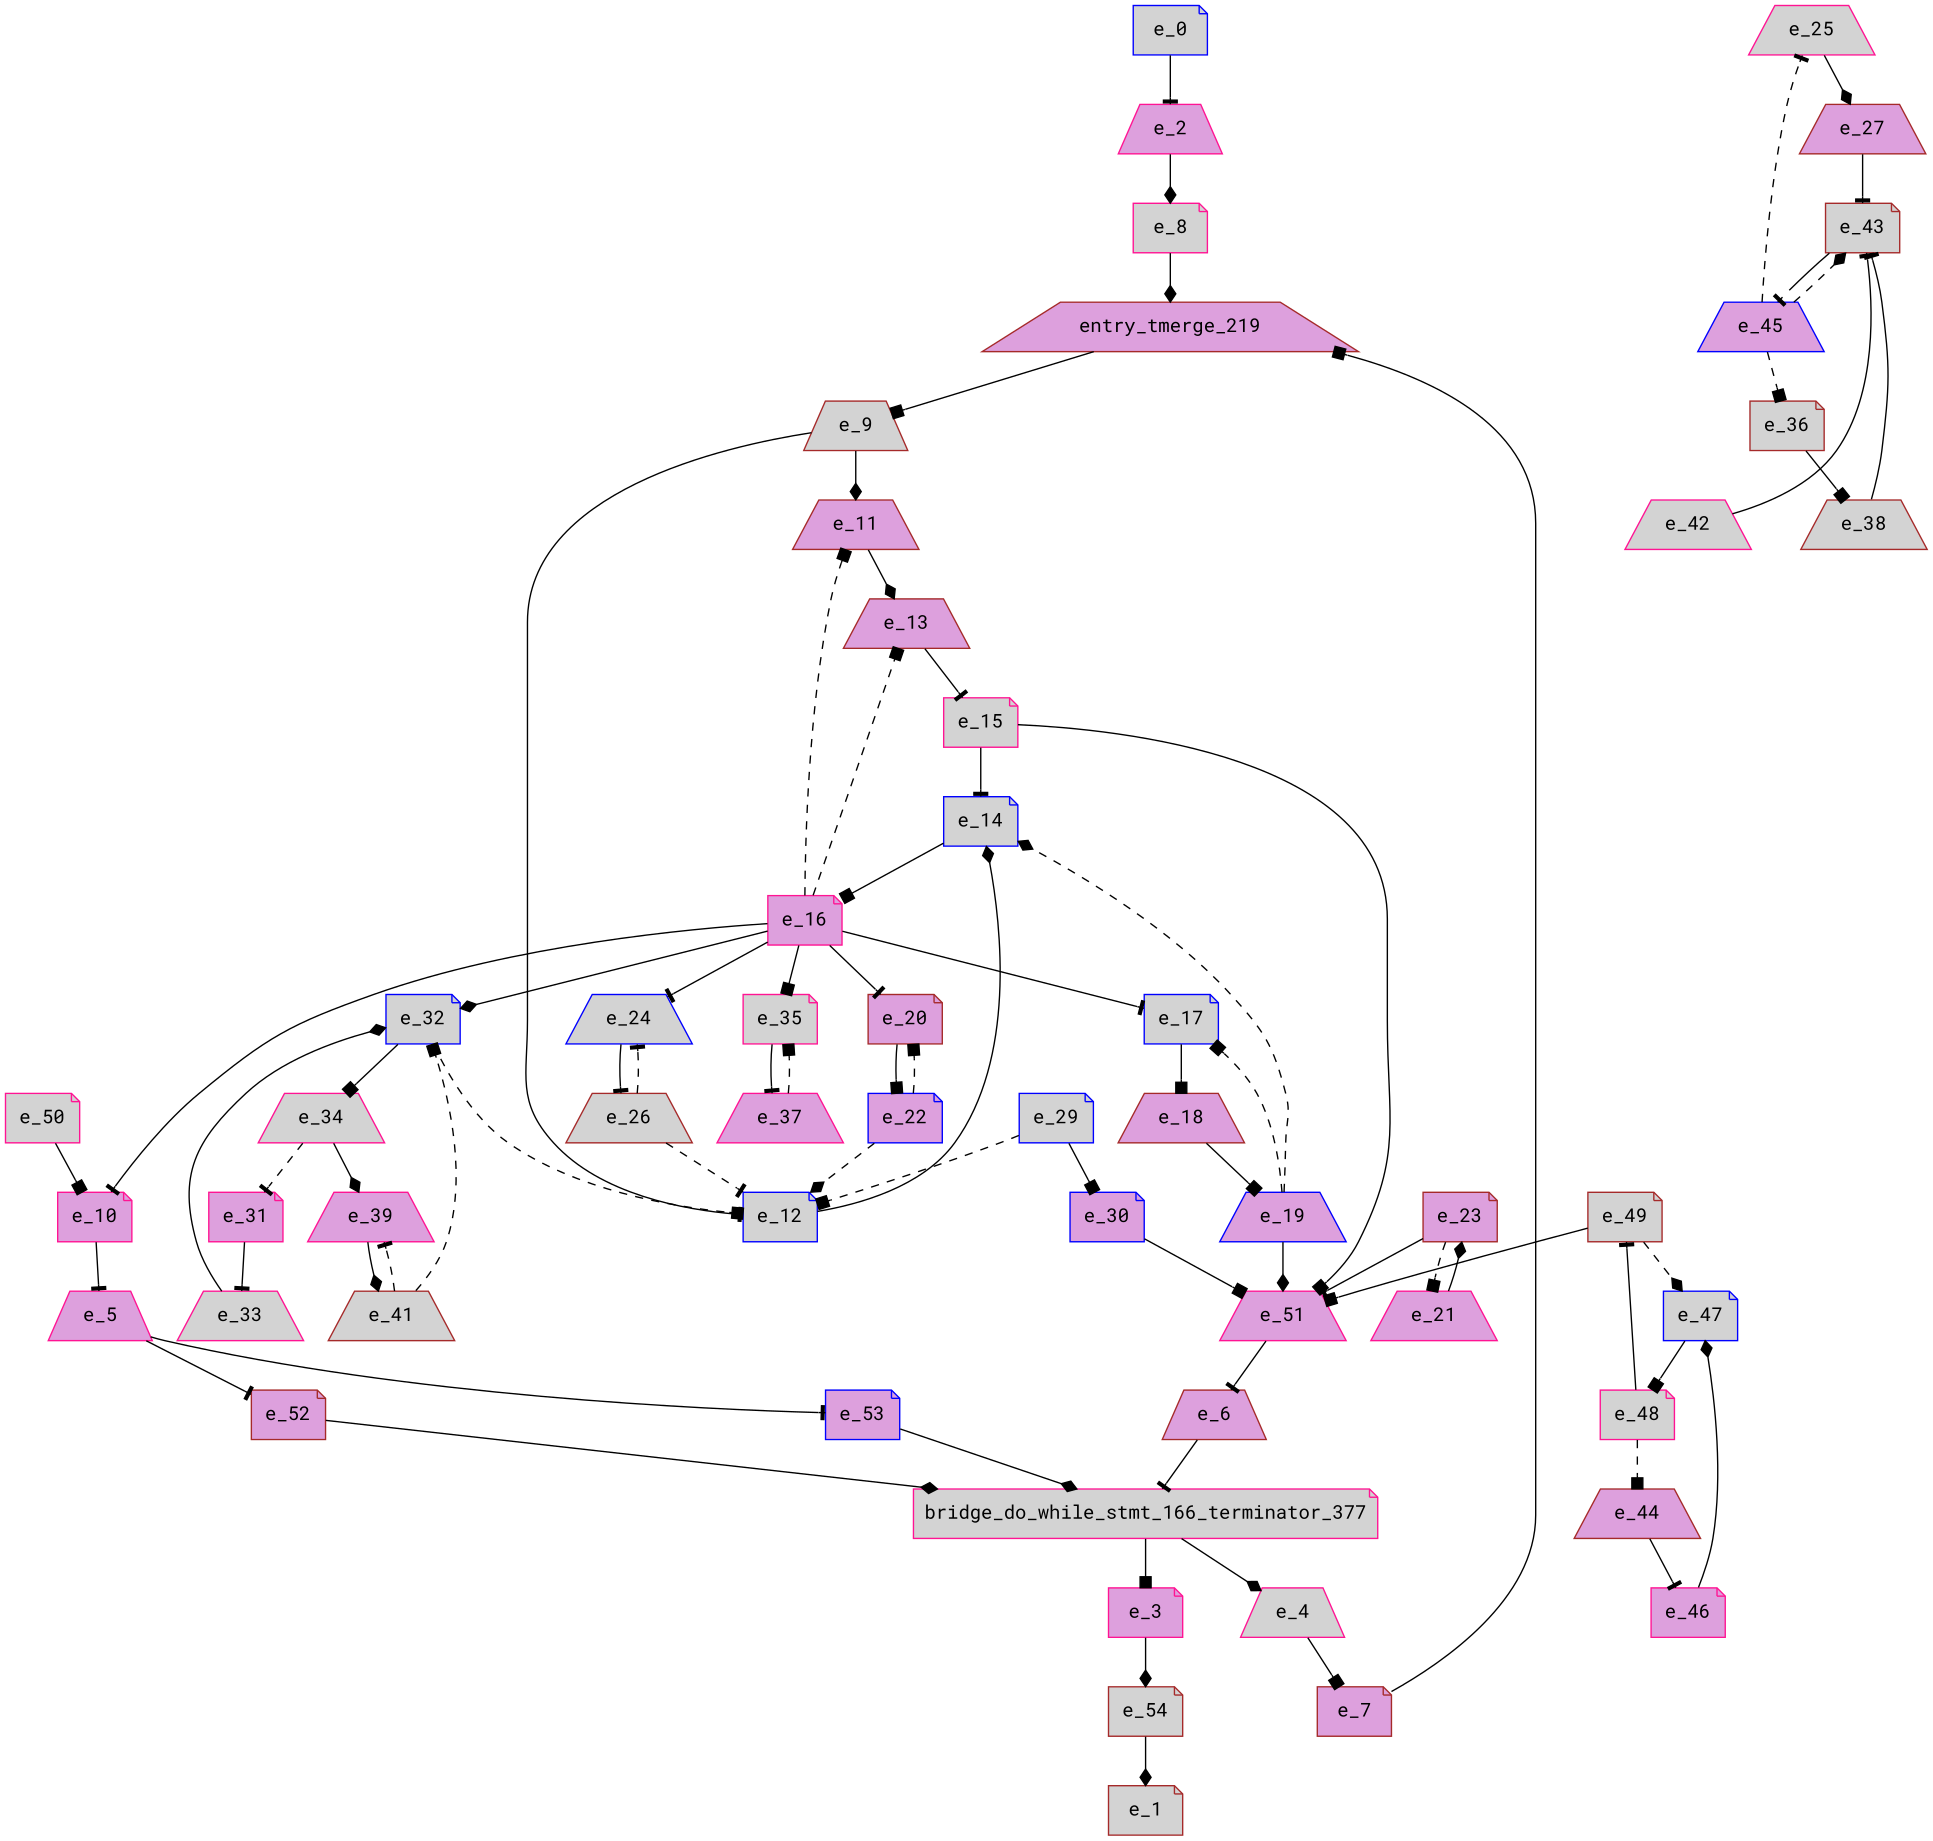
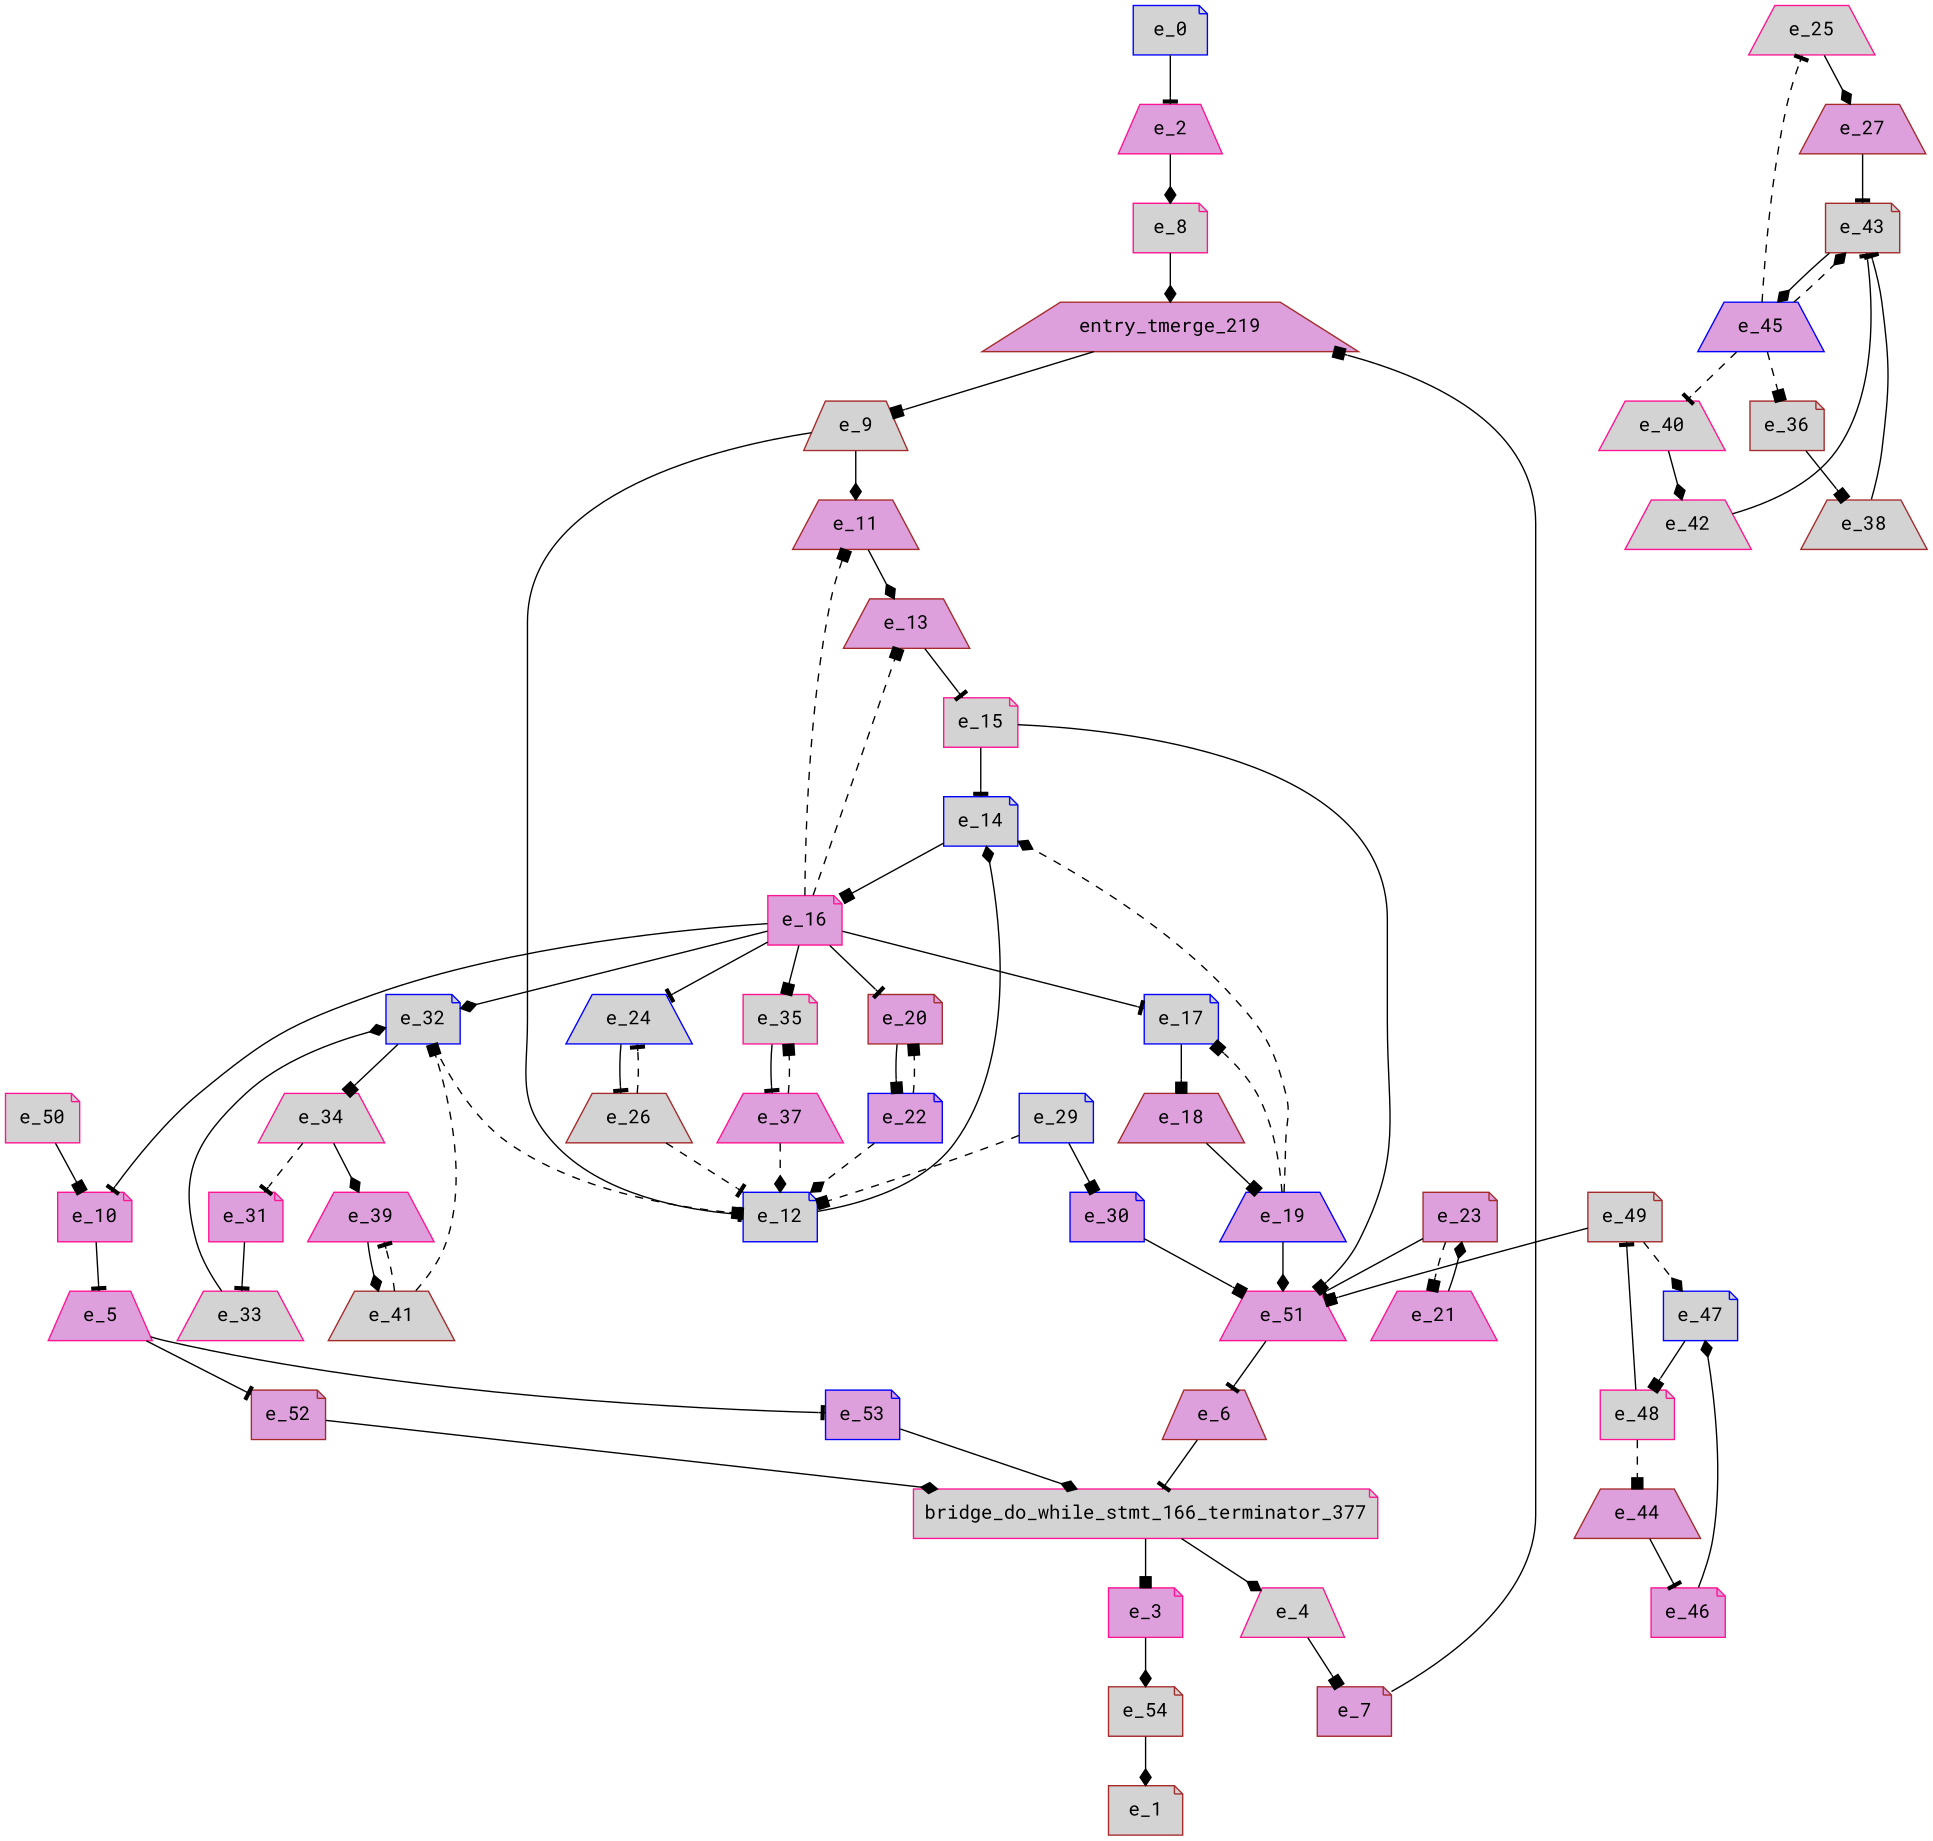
edge "e_43" -> "e_45": arrowhead tee -> diamond
node "e_40": added
edge "e_37" -> "e_12": added
